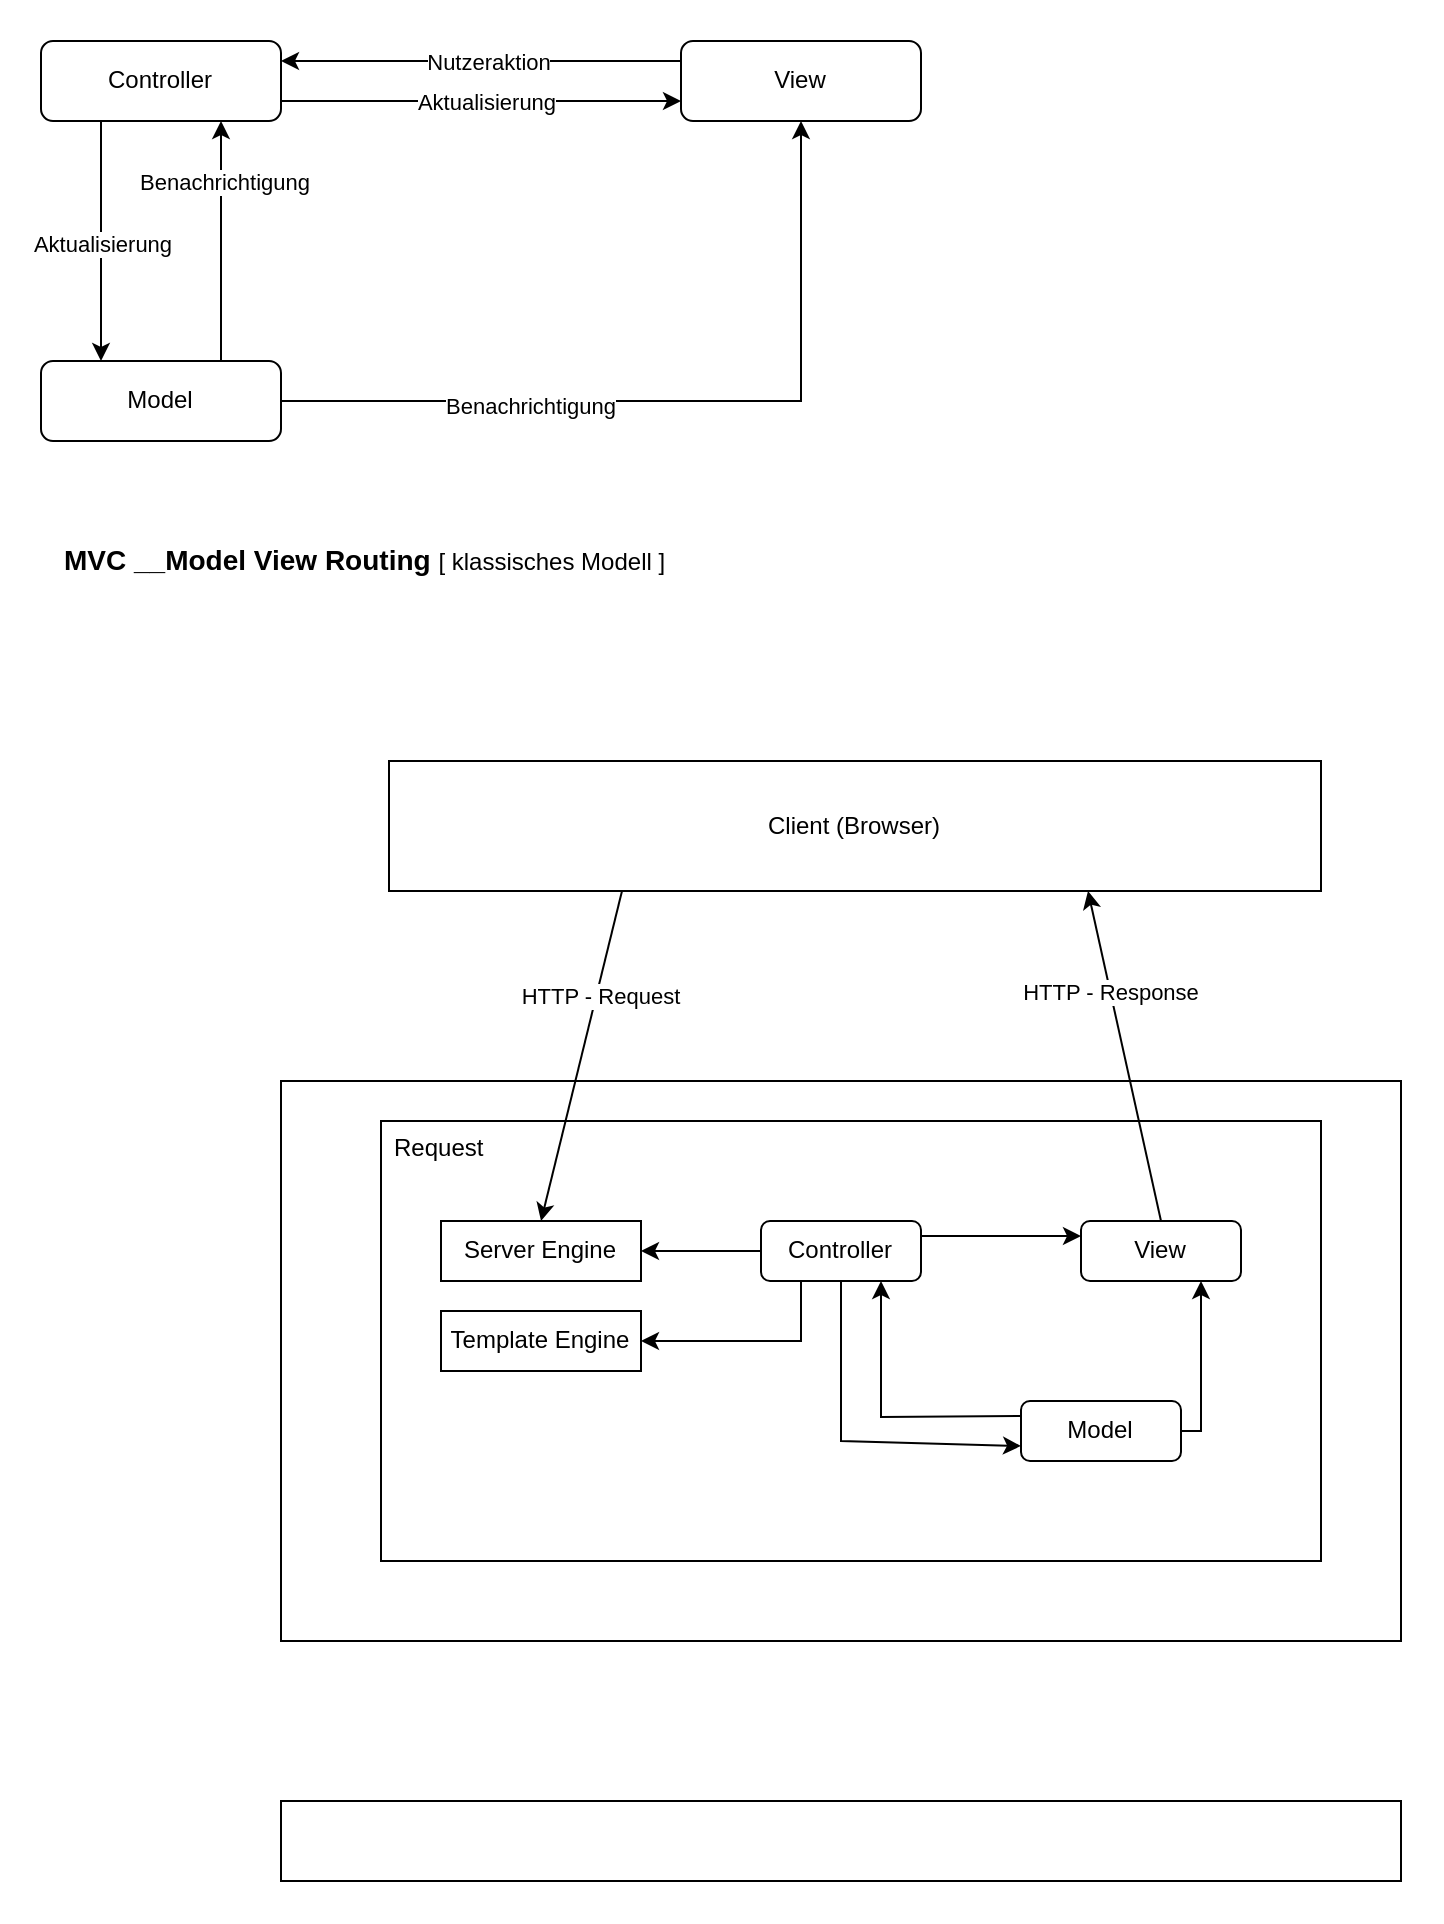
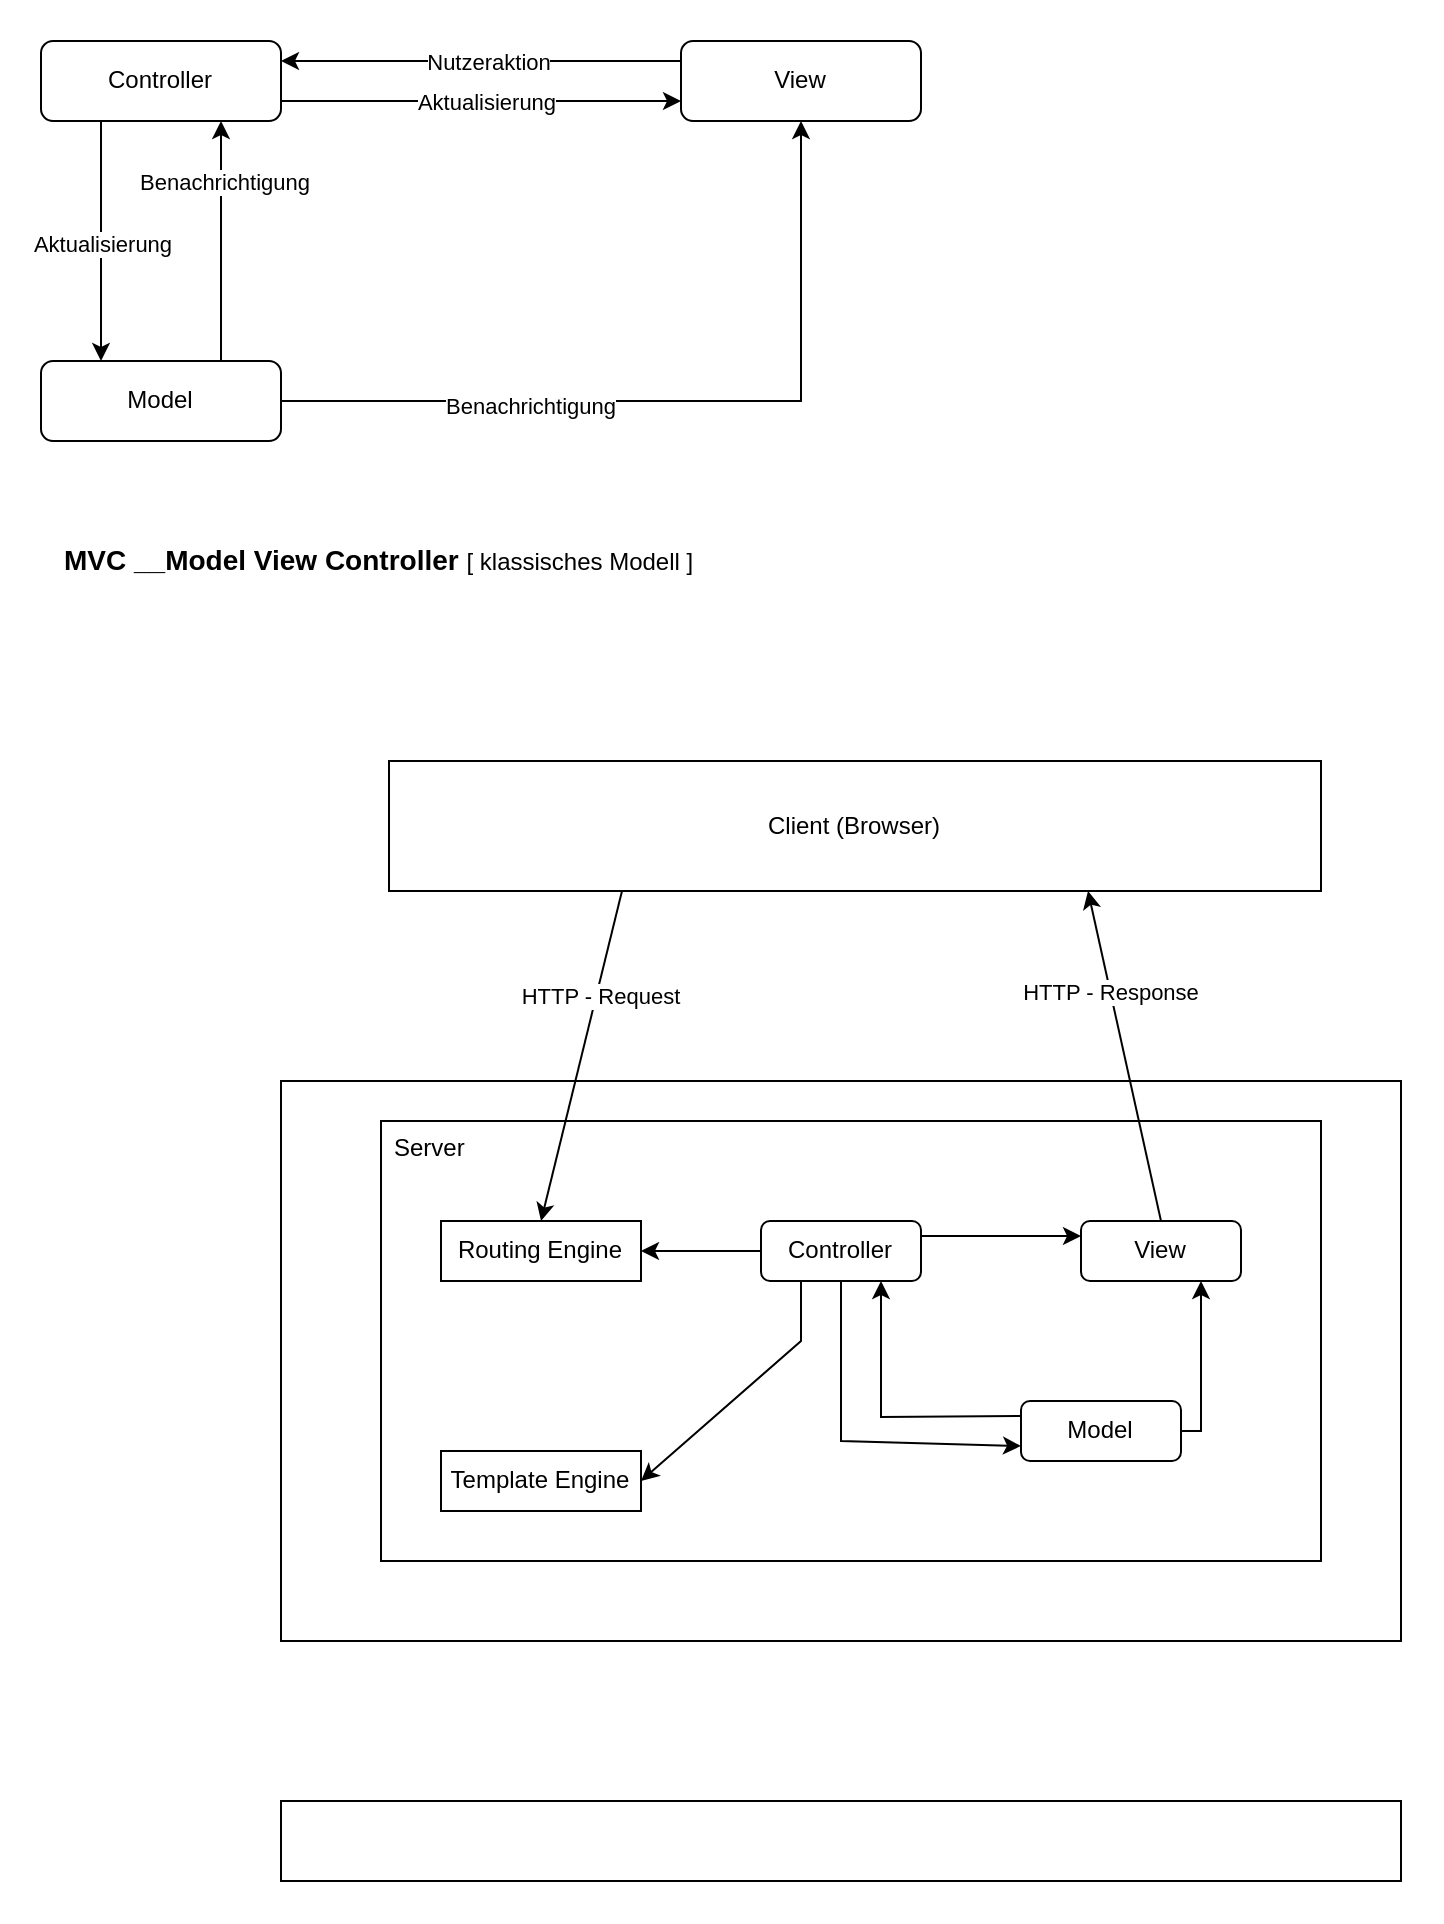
node "MVC __Model View Routing [ klassisches Modell ]": label "MVC __Model View Routing [ klassisches Modell ]" -> "MVC __Model View Controller [ klassisches Modell ]"
node "Request": label "Request" -> "Server"
node "Server Engine": label "Server Engine" -> "Routing Engine"
node "Template Engine": moved (541, 1341) -> (541, 1481)
